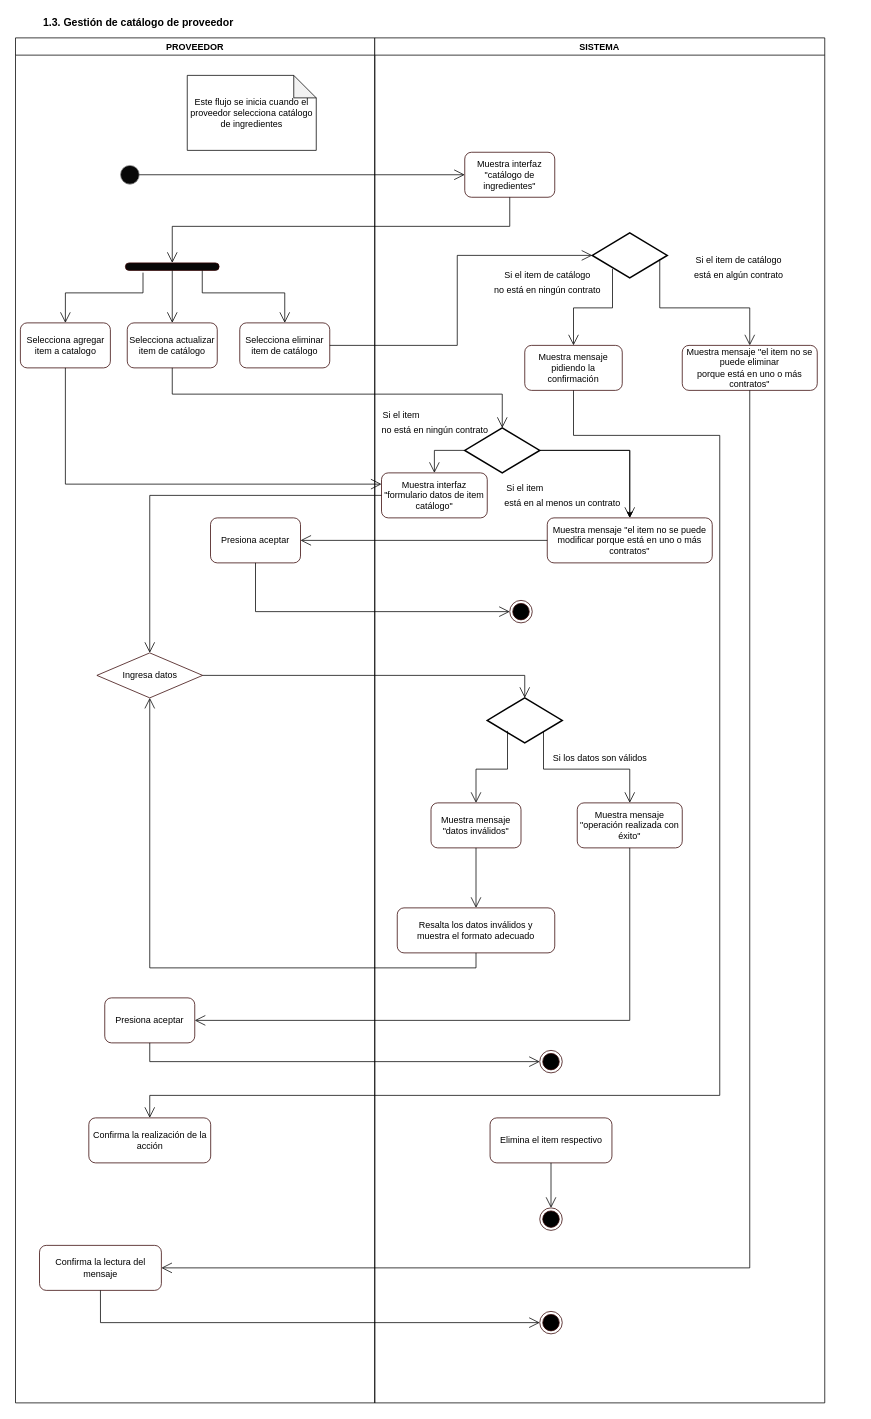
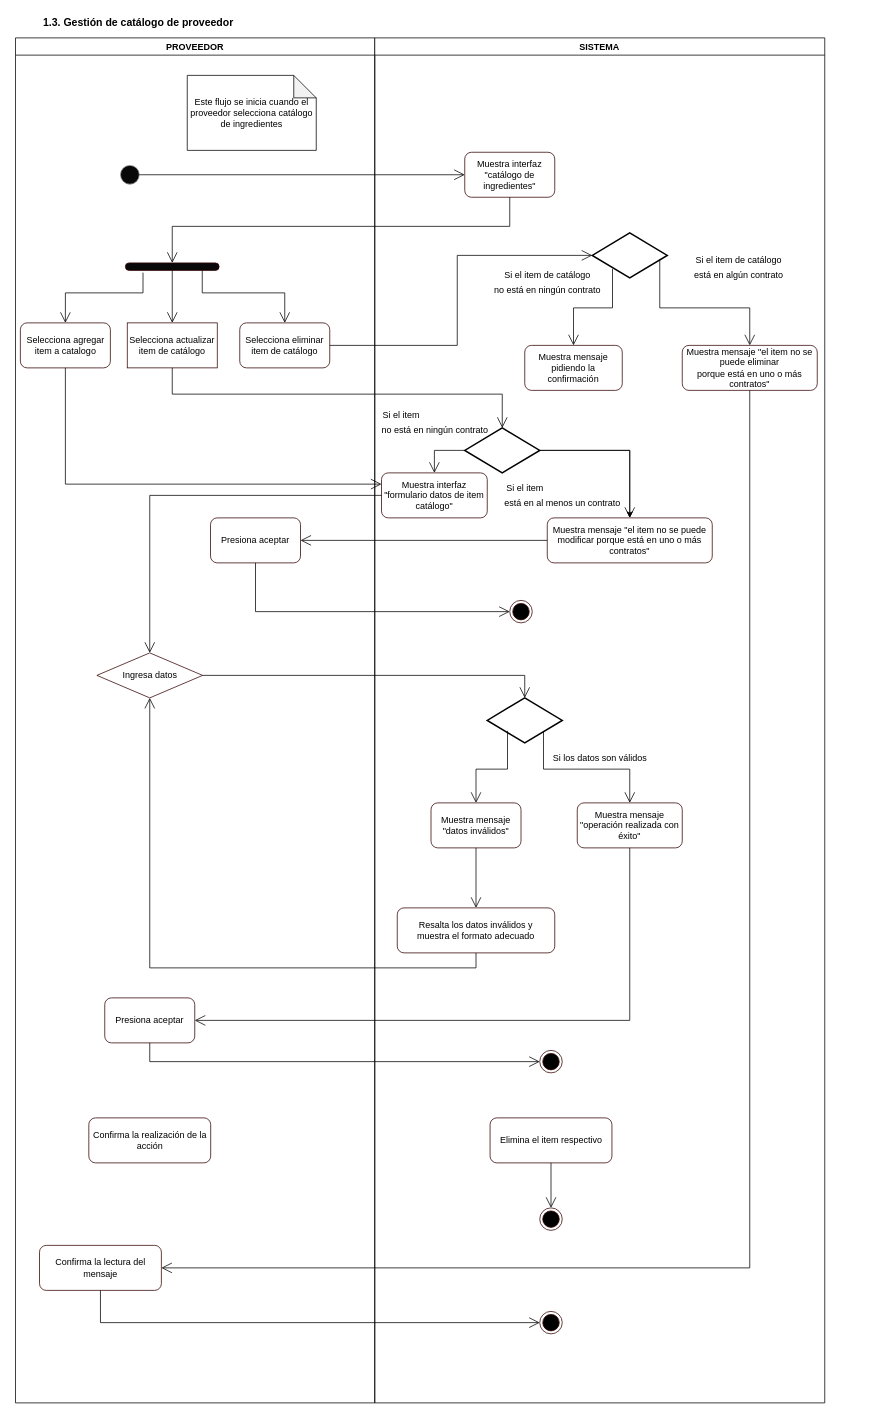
node "Selecciona actualizar item de catálogo": shape rounded rectangle -> rectangle
edge "Muestra mensaje pidiendo la confirmación" -> "Confirma la realización de la acción": removed
